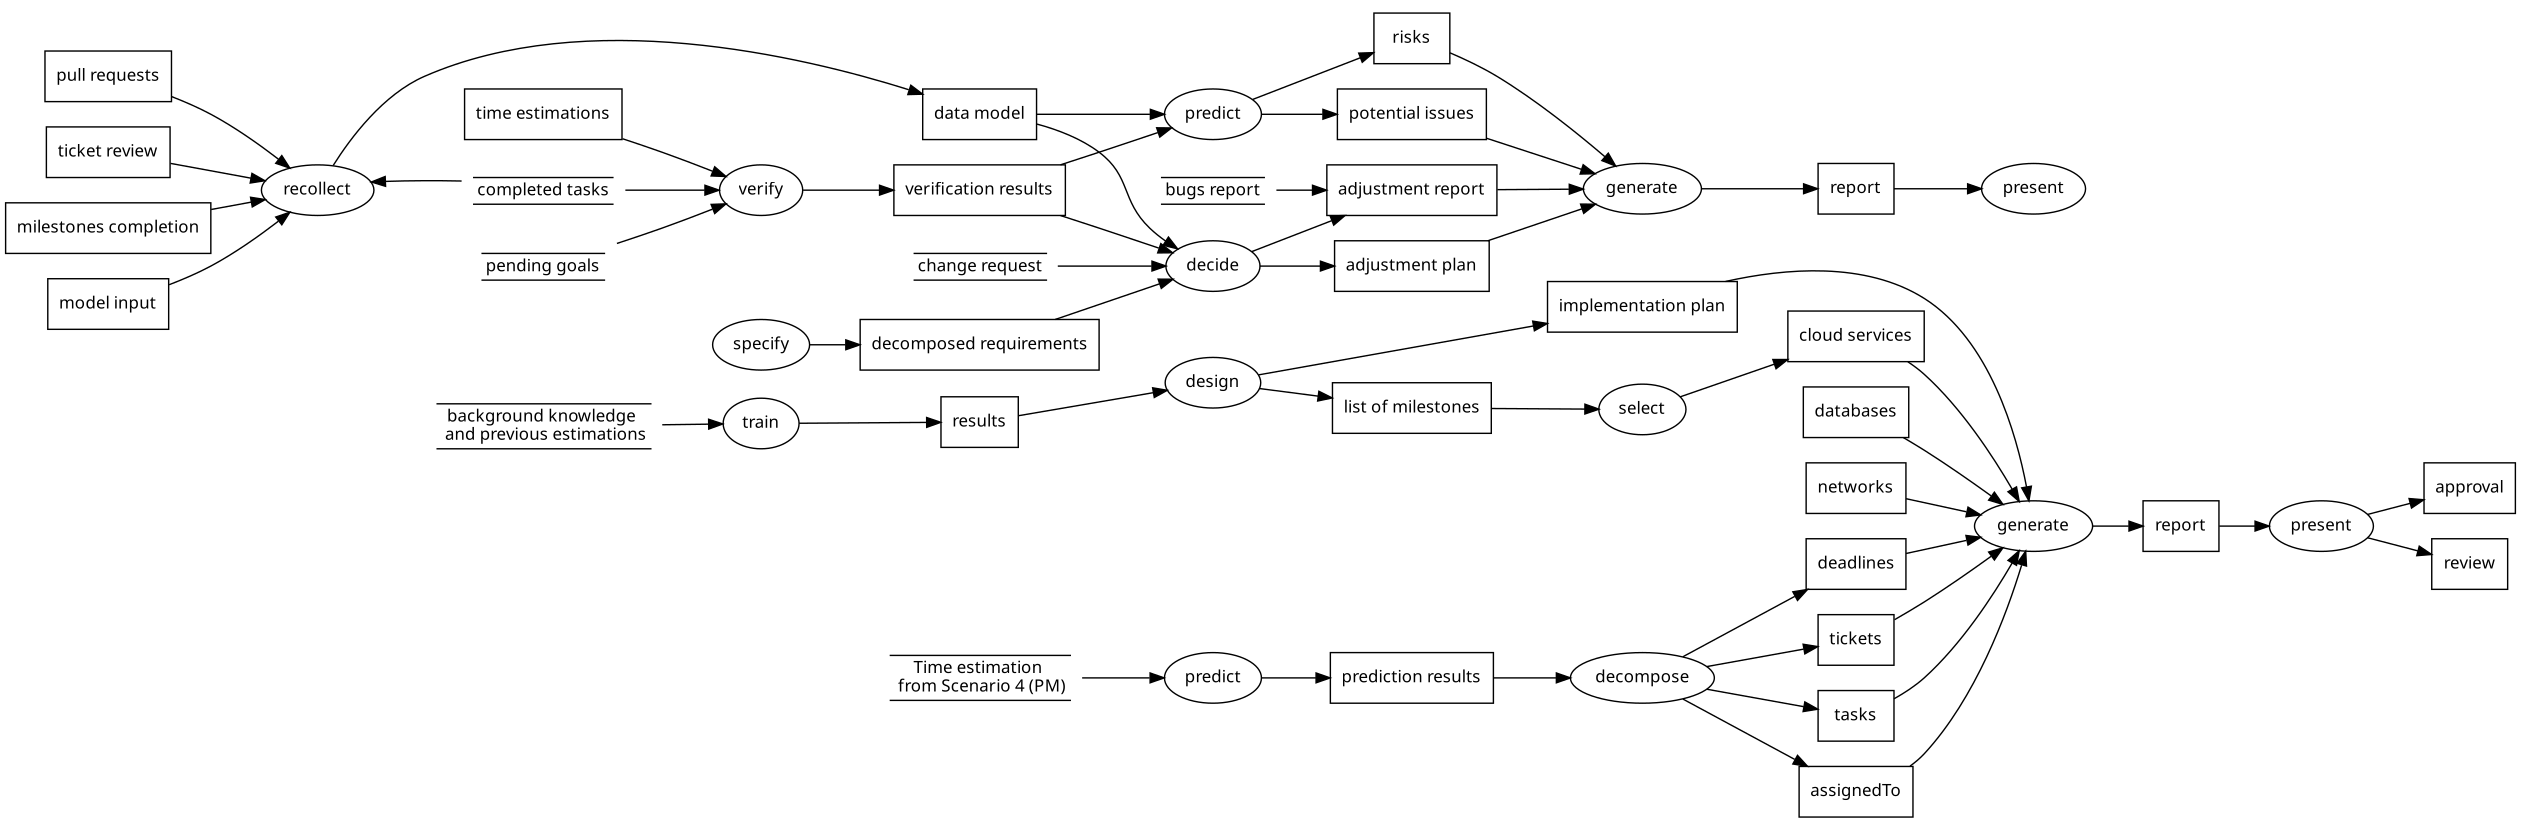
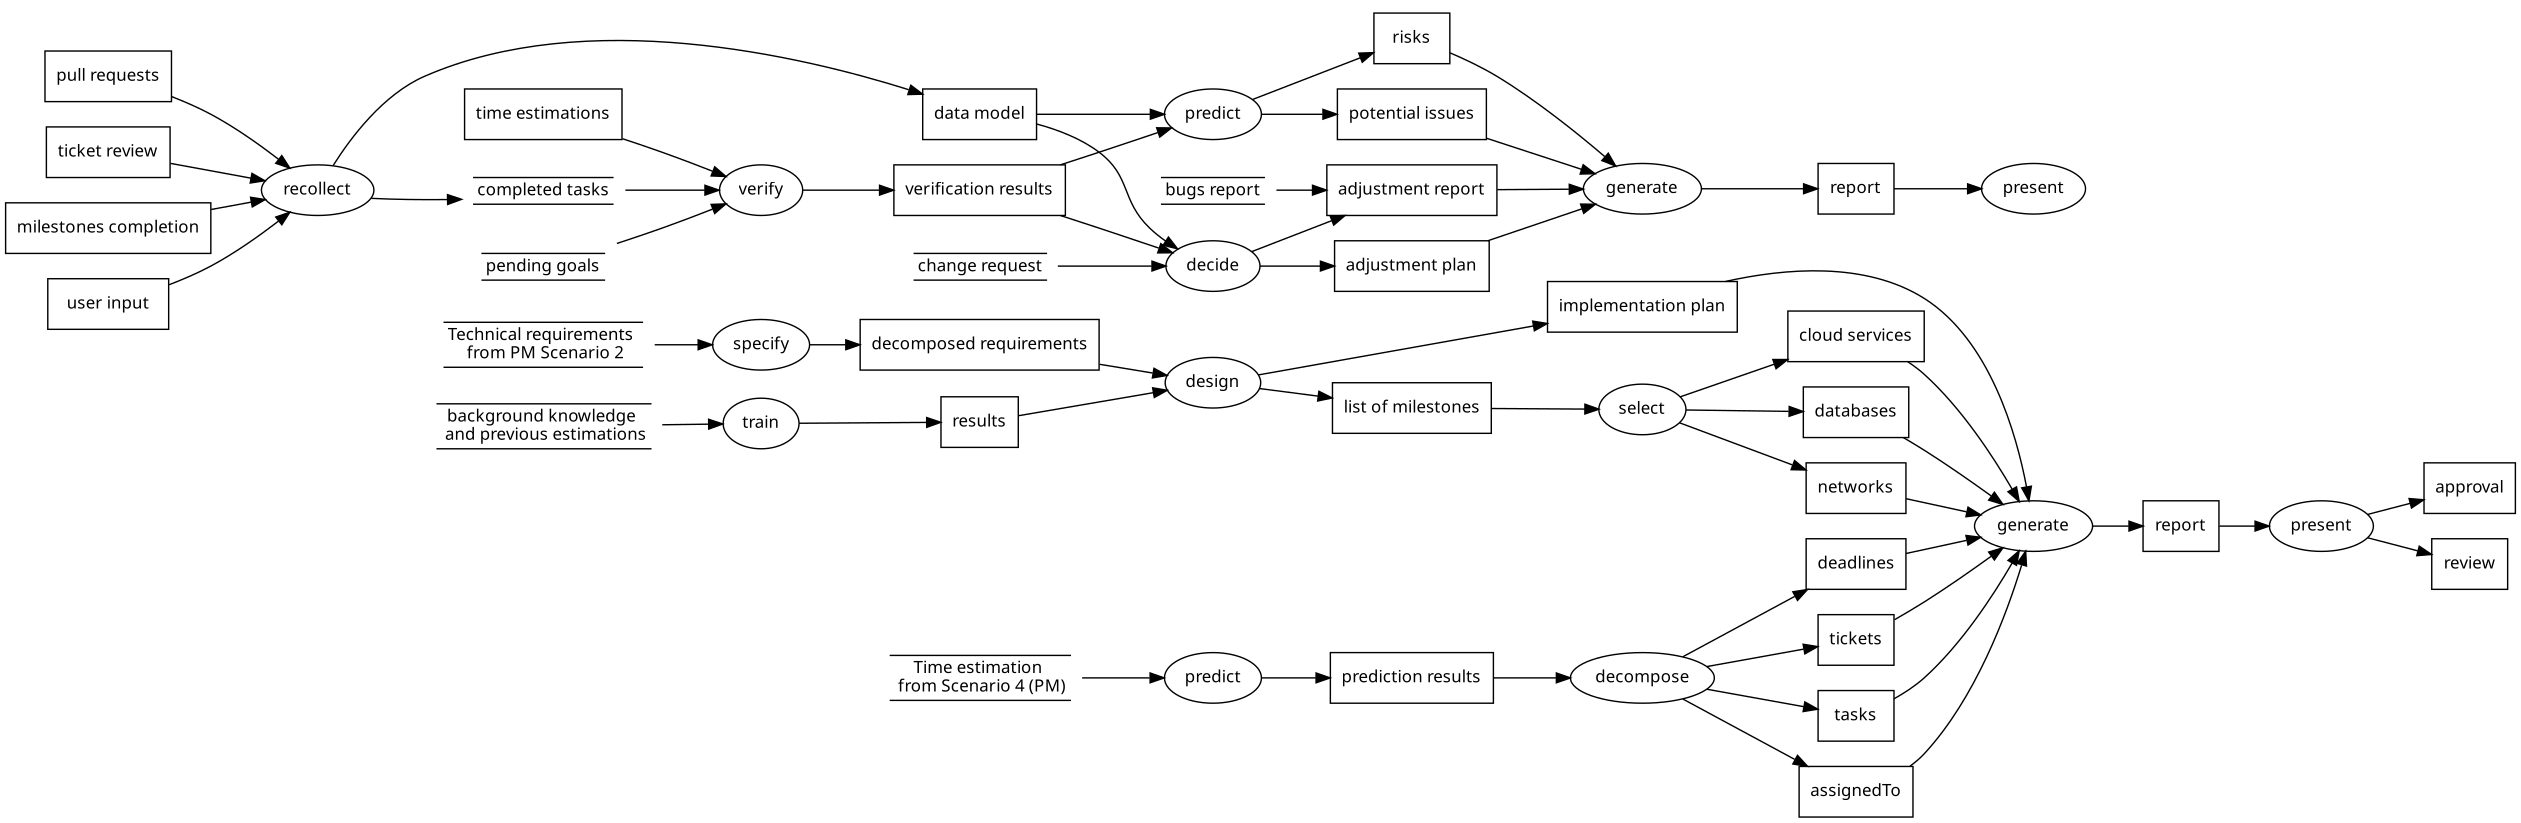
edge "completed tasks" -> "recollect": reversed
edge "decomposed requirements" -> "decide": now "decomposed requirements" -> "design"
node "model input": label "model input" -> "user input"
node "Technical requirements": added
edge "select" -> "databases": added
edge "select" -> "networks": added
